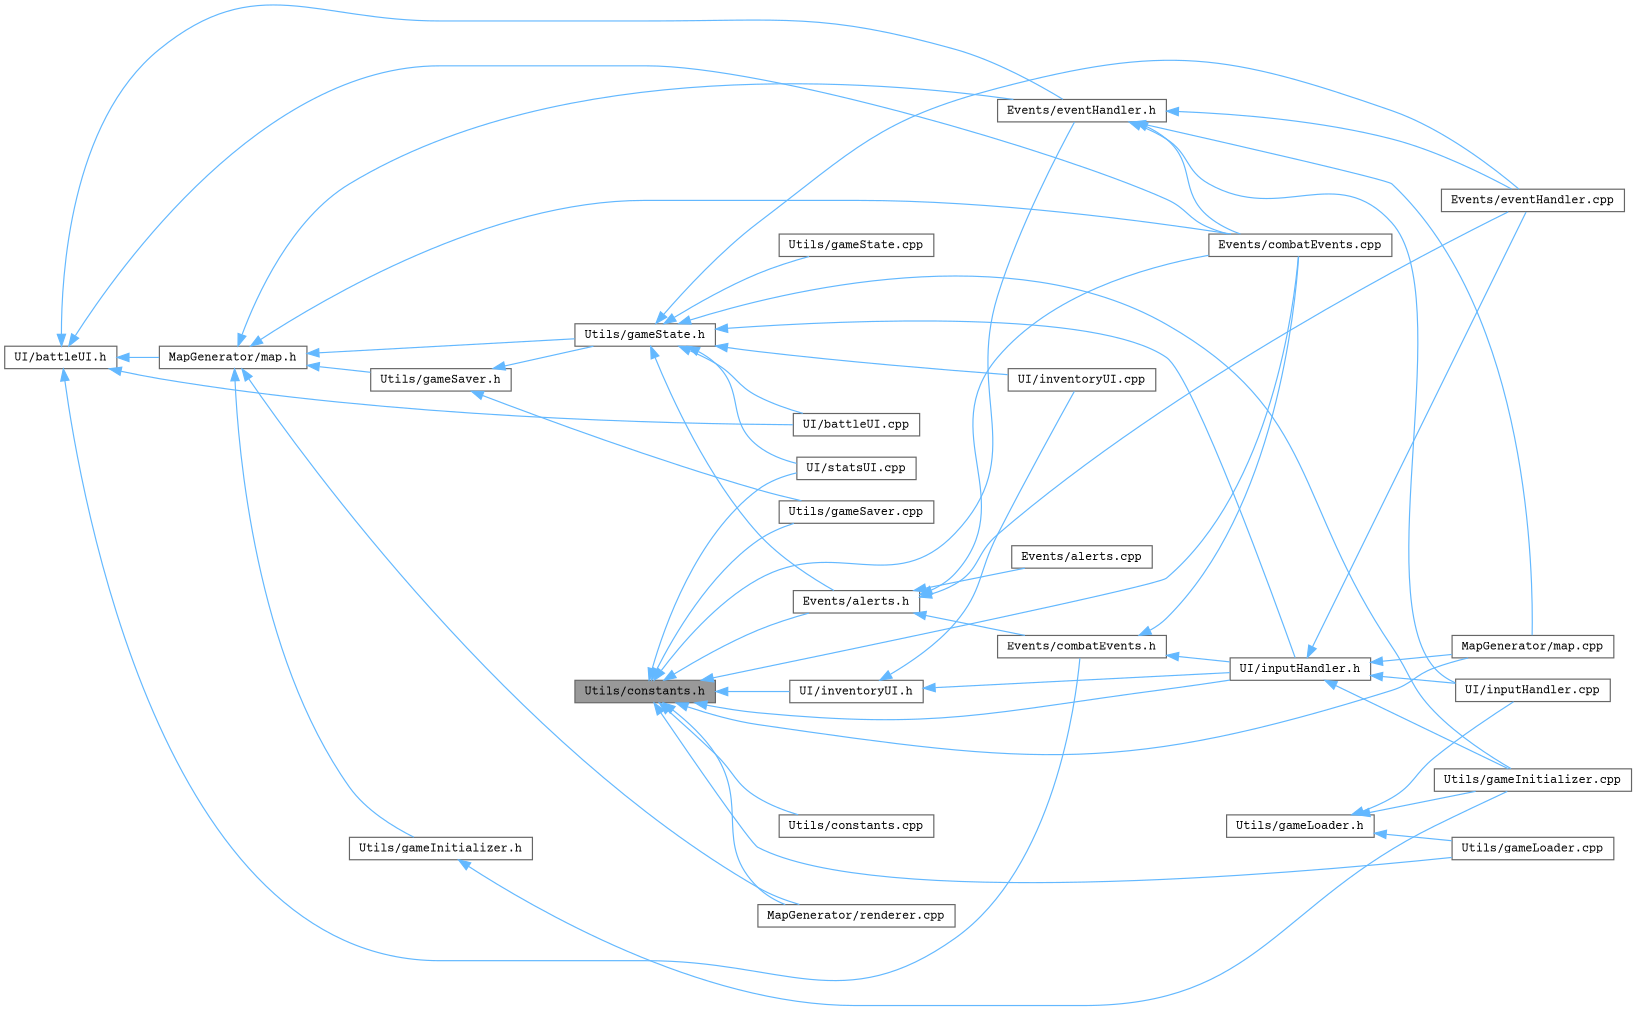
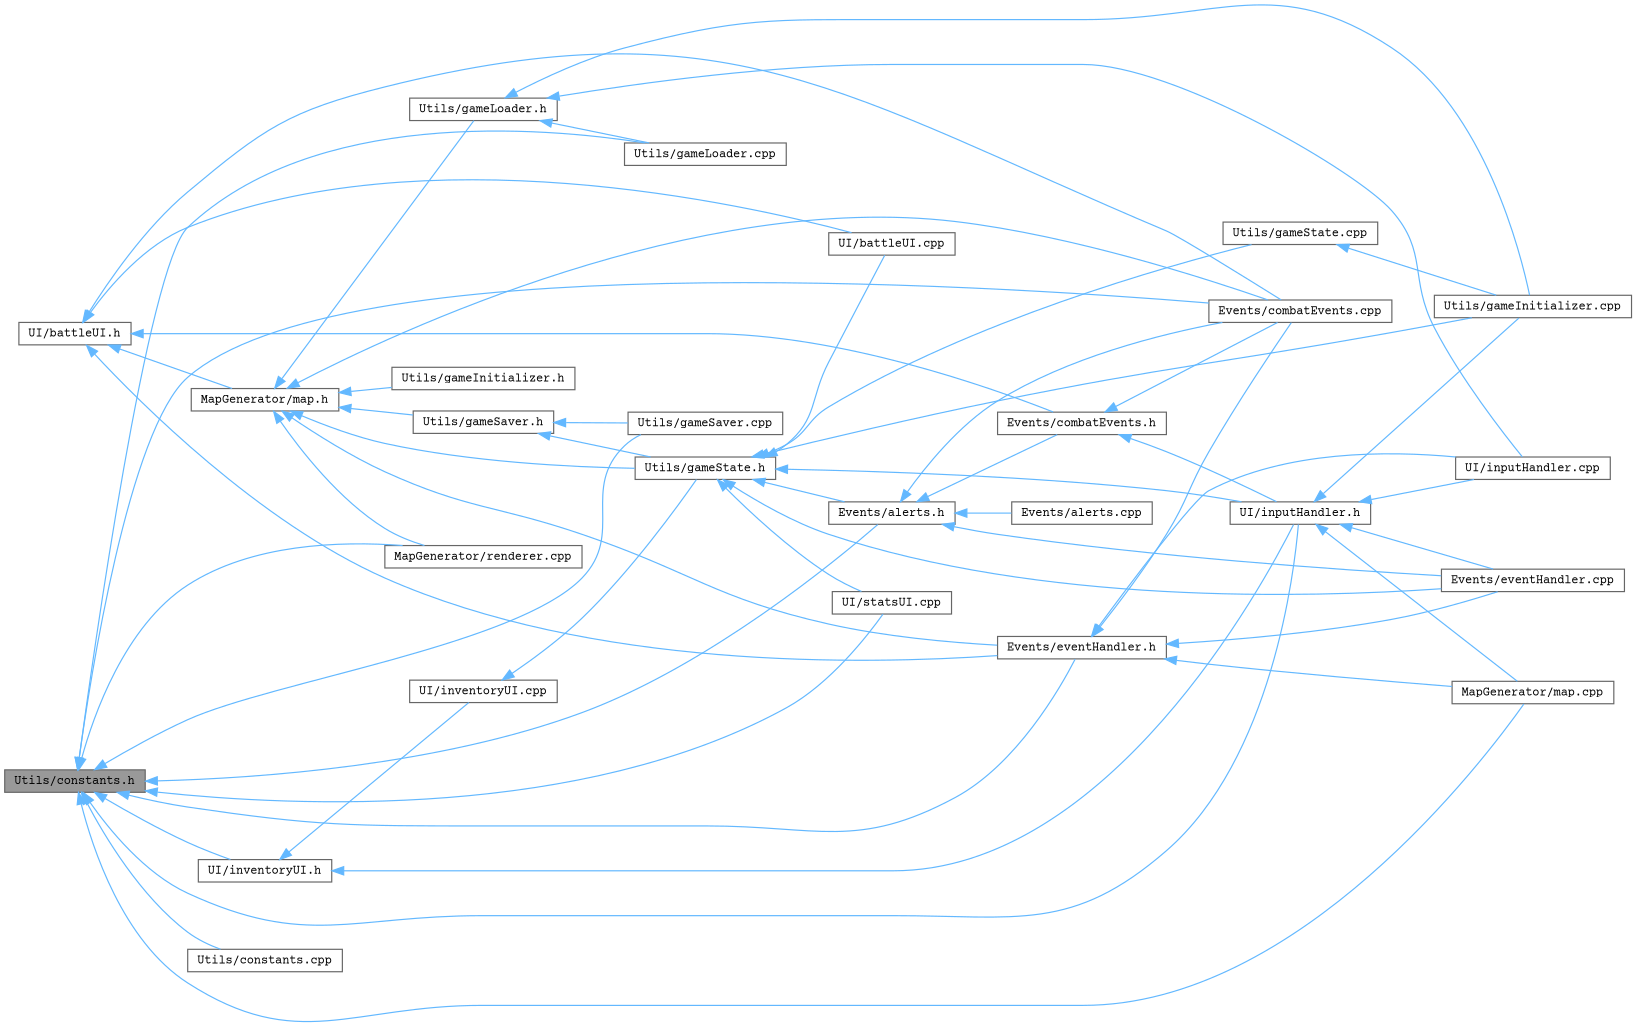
edge "Utils/gameLoader.h" -> "MapGenerator/map.h": added
edge "UI/inventoryUI.cpp" -> "Utils/gameState.h": reversed
edge "Utils/gameInitializer.cpp" -> "Utils/gameInitializer.h": now "Utils/gameInitializer.cpp" -> "Utils/gameState.cpp"
